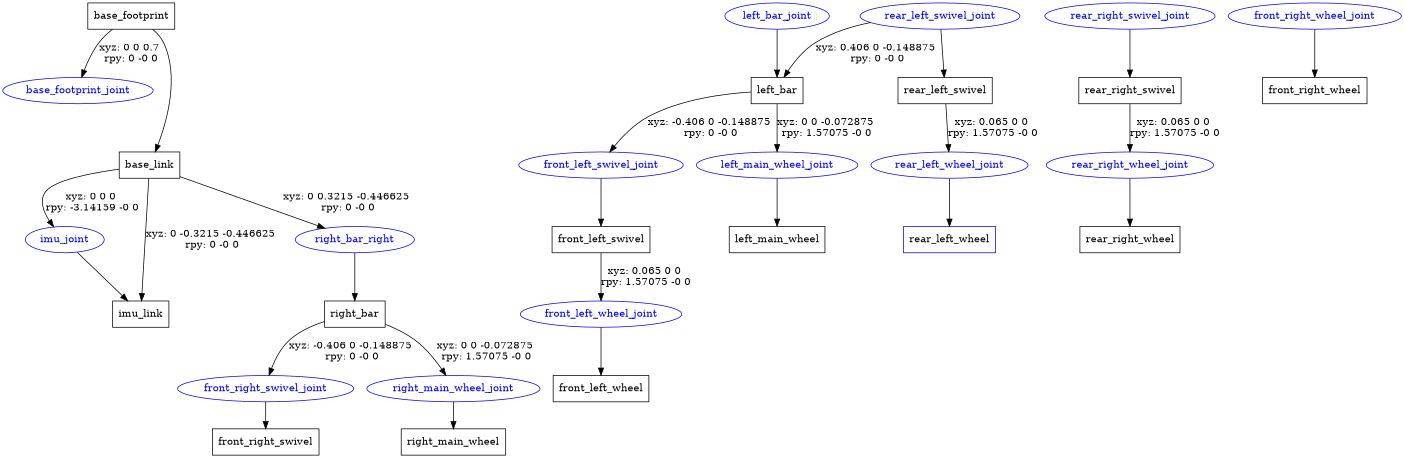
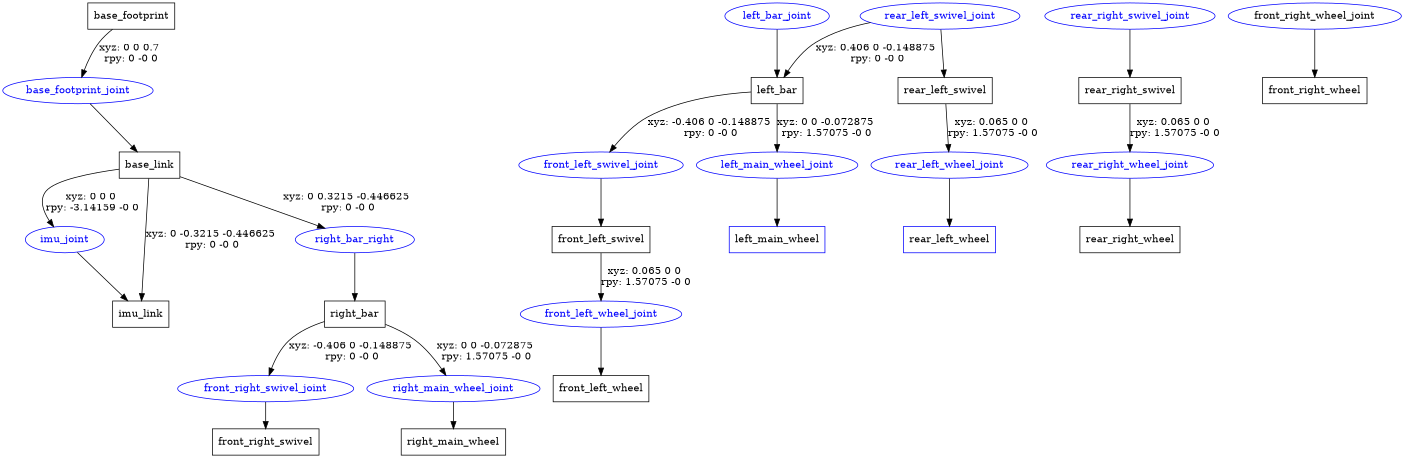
node "front_right_wheel_joint": fontcolor blue -> black
edge "base_footprint" -> "base_link": now "base_footprint_joint" -> "base_link"
node "left_main_wheel": color black -> blue
